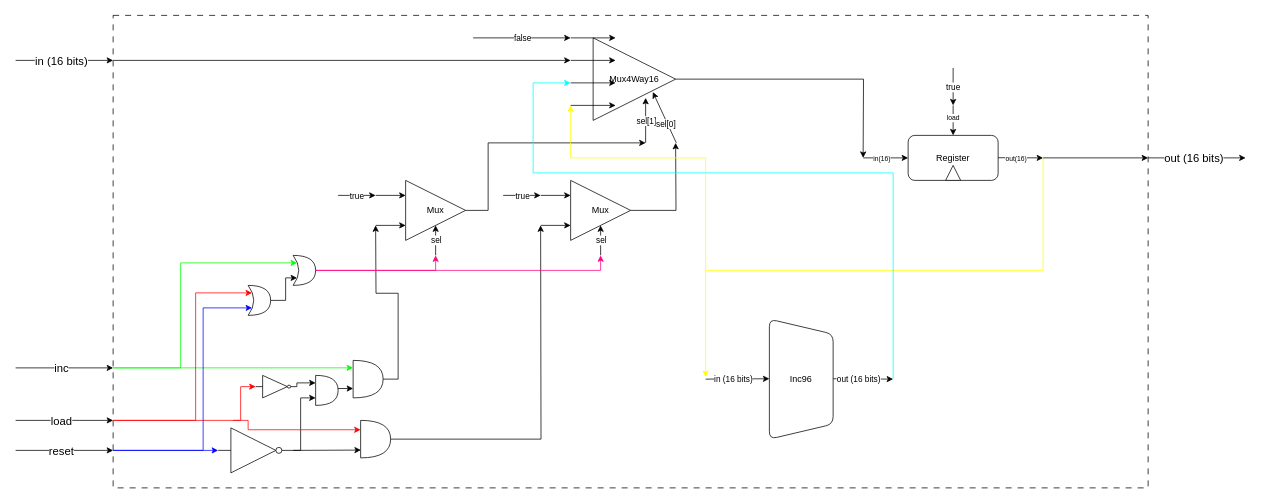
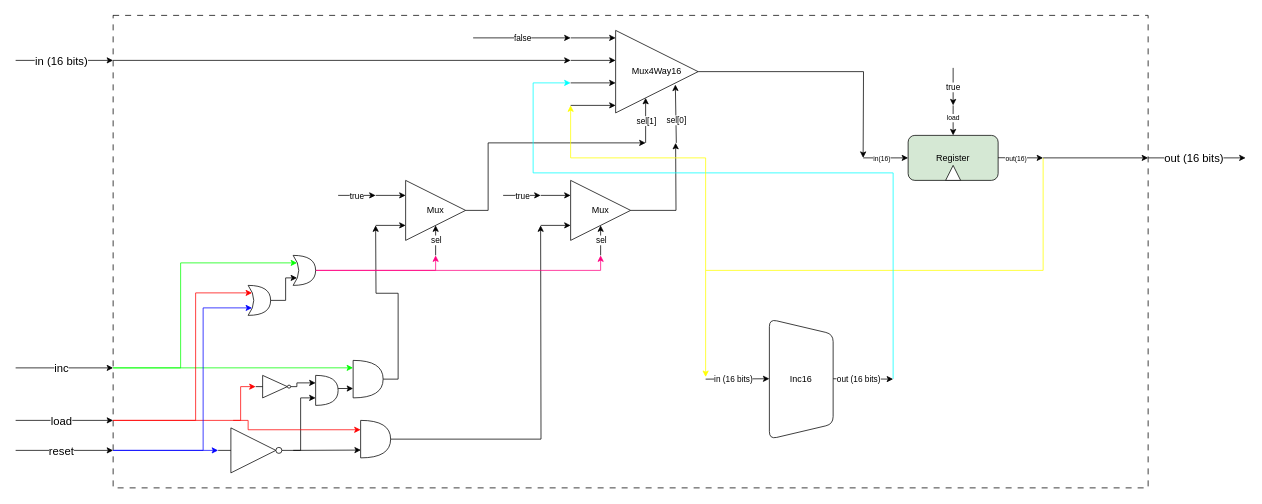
node "Mux4Way16": moved (634, 79) -> (657, 72)
node "Register": fillcolor #ffffff -> #d5e8d4
node "Inc96": label "Inc96" -> "Inc16"
